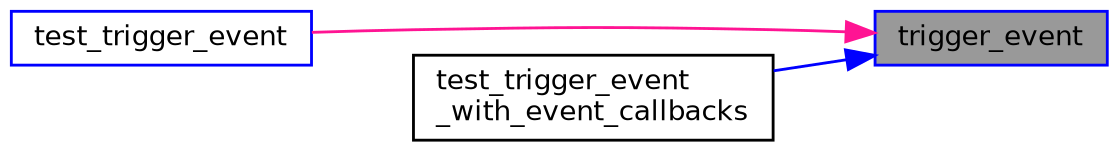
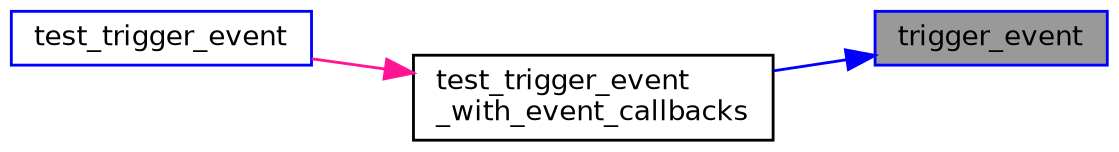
edge "test_trigger_event" -> "trigger_event": now "test_trigger_event" -> "test_trigger_event _with_event_callbacks"
